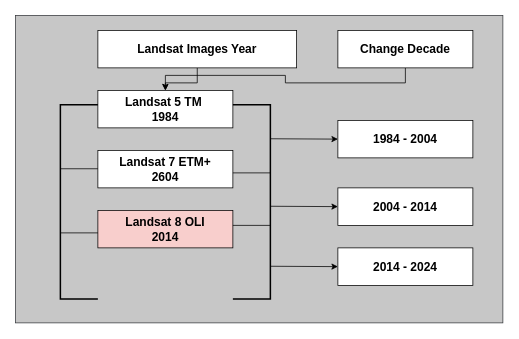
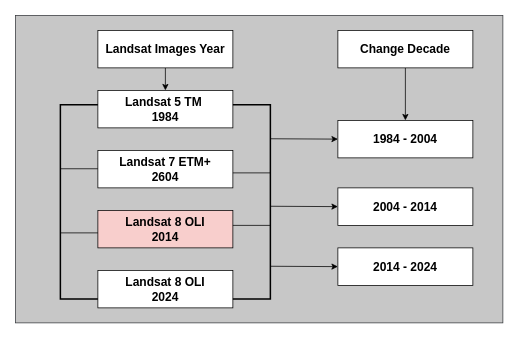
node "Landsat Images Year": size 199x38 -> 135x38
edge "Change Decade" -> "Landsat 5 TM 1984": now "Change Decade" -> "1984 - 2004"
node "Landsat 8 OLI 2024": added
